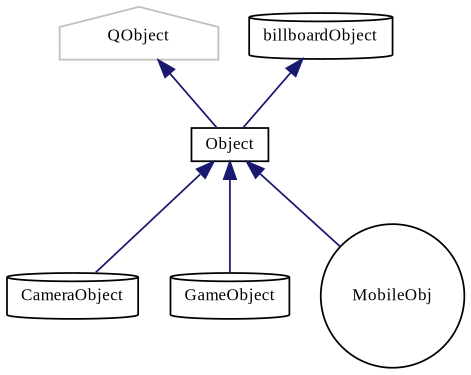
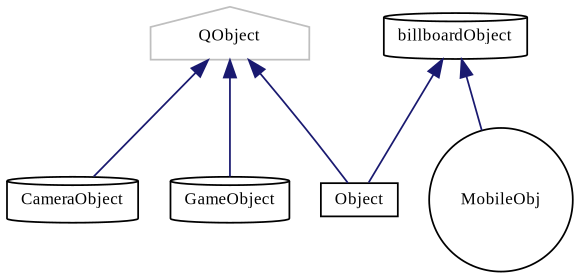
edge "MobileObj" -> "Object": now "MobileObj" -> "billboardObject"
edge "CameraObject" -> "Object": now "CameraObject" -> "QObject"
edge "GameObject" -> "Object": now "GameObject" -> "QObject"
